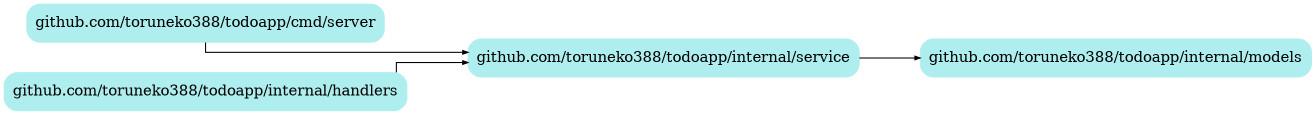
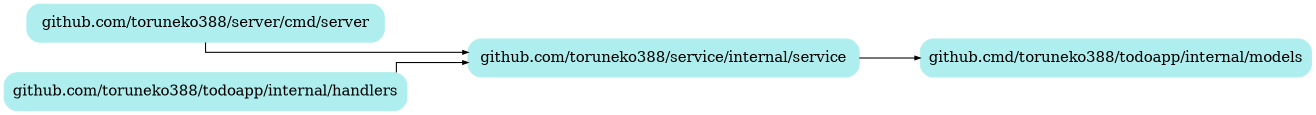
node "github.com/toruneko388/todoapp/cmd/server": label "github.com/toruneko388/todoapp/cmd/server" -> "github.com/toruneko388/server/cmd/server"
node "github.com/toruneko388/todoapp/internal/service": label "github.com/toruneko388/todoapp/internal/service" -> "github.com/toruneko388/service/internal/service"
node "github.com/toruneko388/todoapp/internal/models": label "github.com/toruneko388/todoapp/internal/models" -> "github.cmd/toruneko388/todoapp/internal/models"
